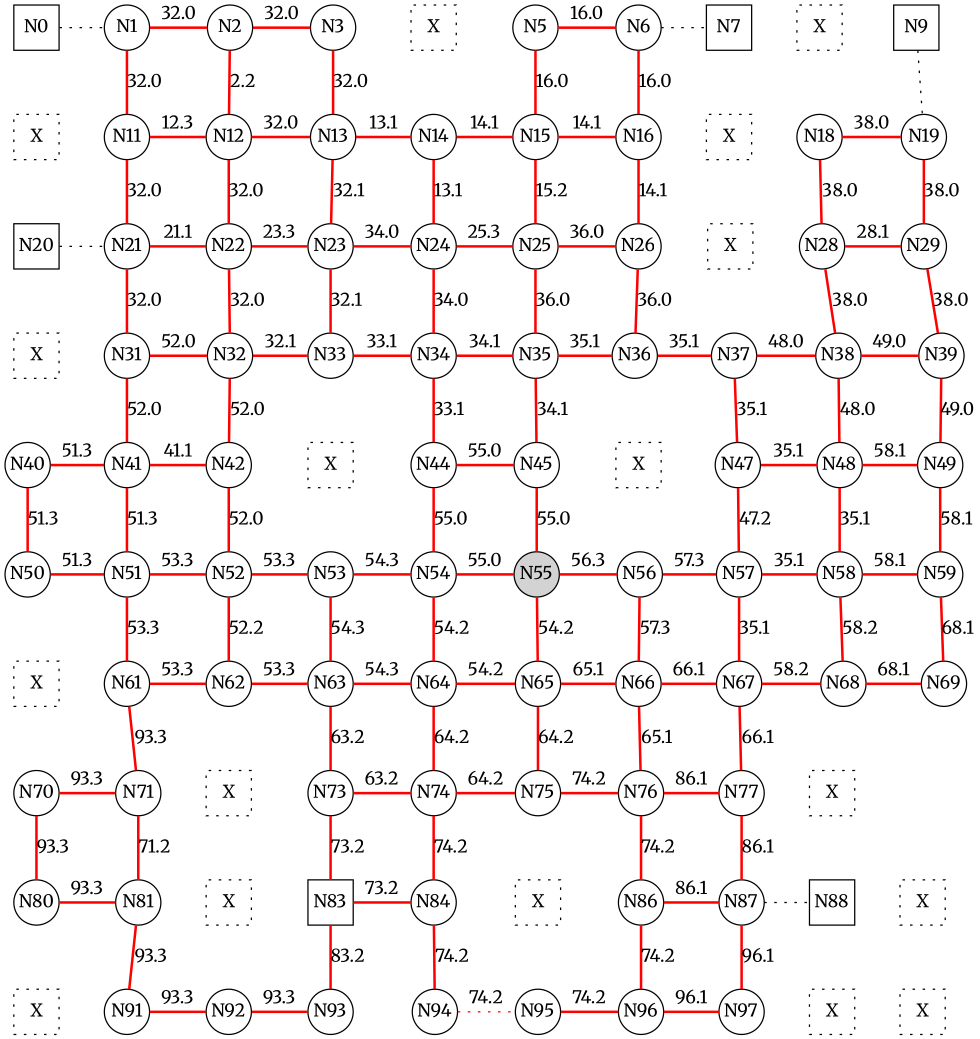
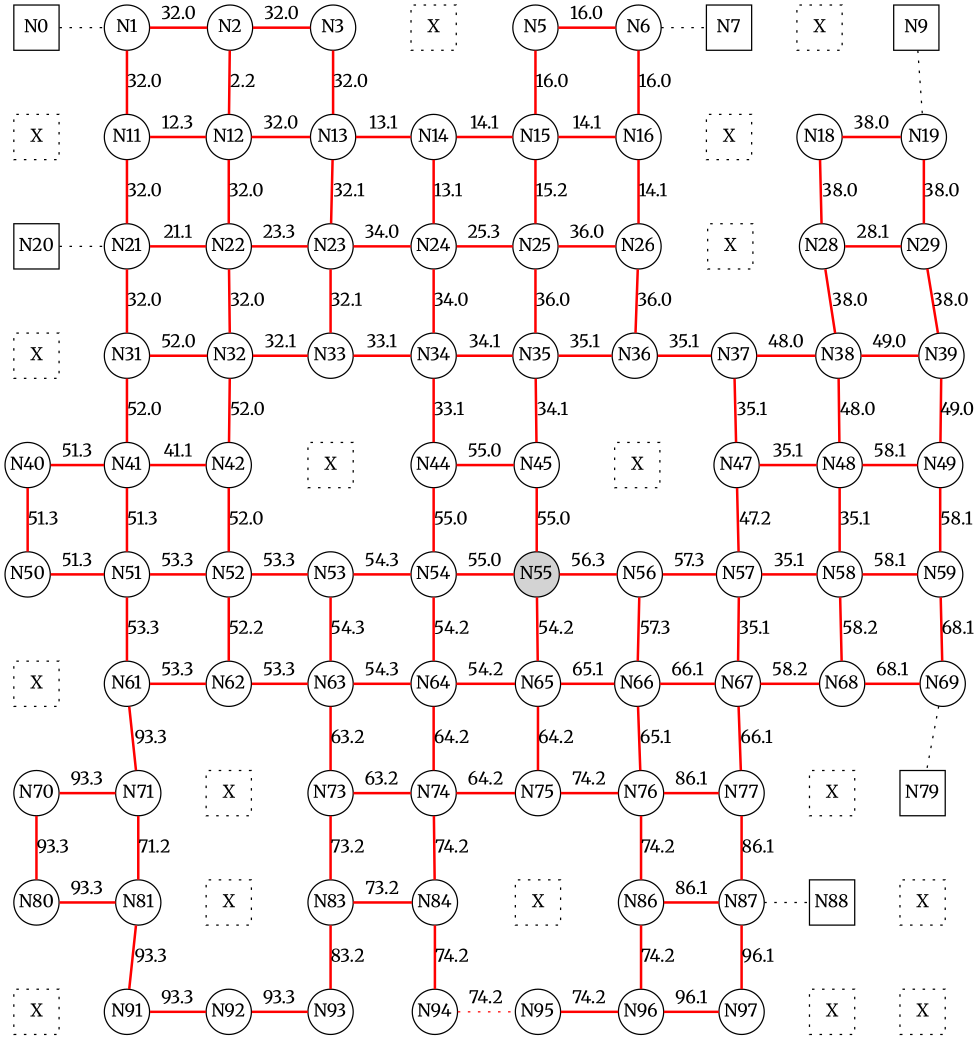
node "N79": added
node "N83": shape square -> circle
